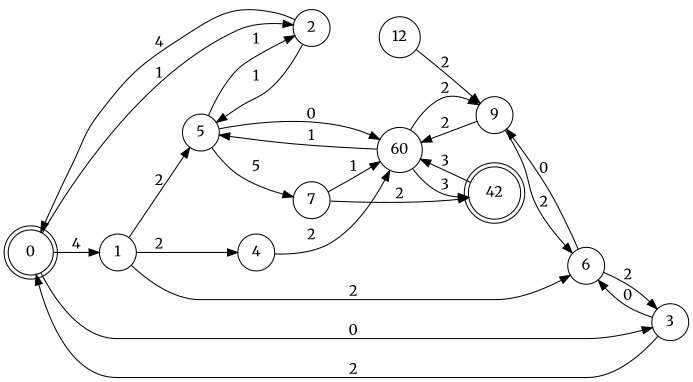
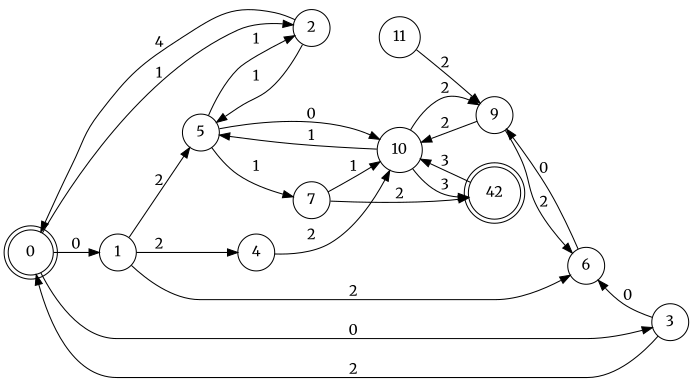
node "12": label "12" -> "11"
node "60": label "60" -> "10"
edge "5" -> "7": label "5" -> "1"
edge "0" -> "1": label "4" -> "0"
edge "6" -> "3": removed, label "2"
